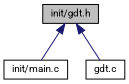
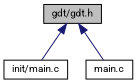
node "init/gdt.h": label "init/gdt.h" -> "gdt/gdt.h"
node "gdt.c": label "gdt.c" -> "main.c"
